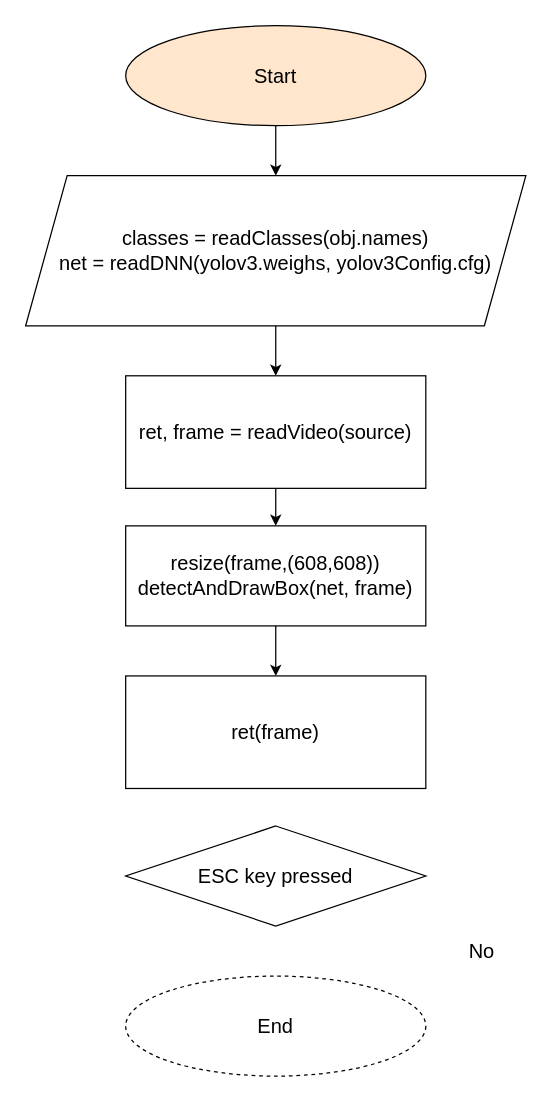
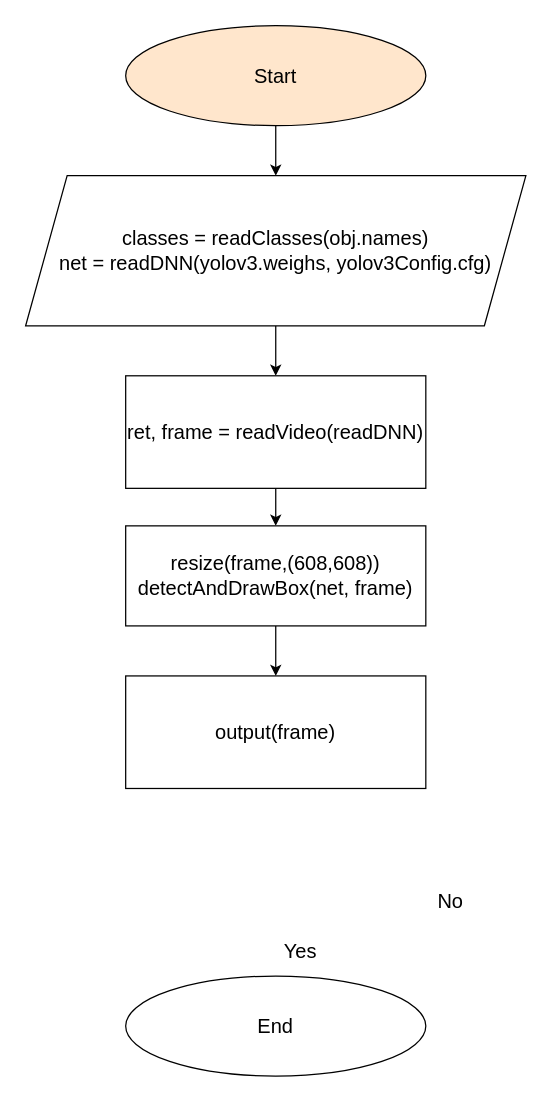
node "ret, frame = readVideo(source)": label "ret, frame = readVideo(source)" -> "ret, frame = readVideo(readDNN)"
node "ret(frame)": label "ret(frame)" -> "output(frame)"
node "ESC key pressed": removed
node "Yes": added
node "No": moved (482, 951) -> (451, 901)
node "End": style dashed -> solid
